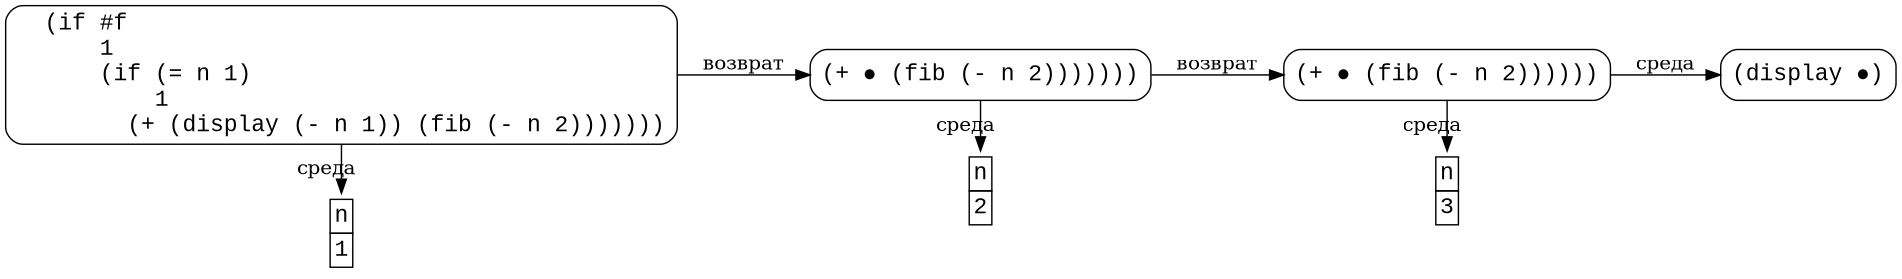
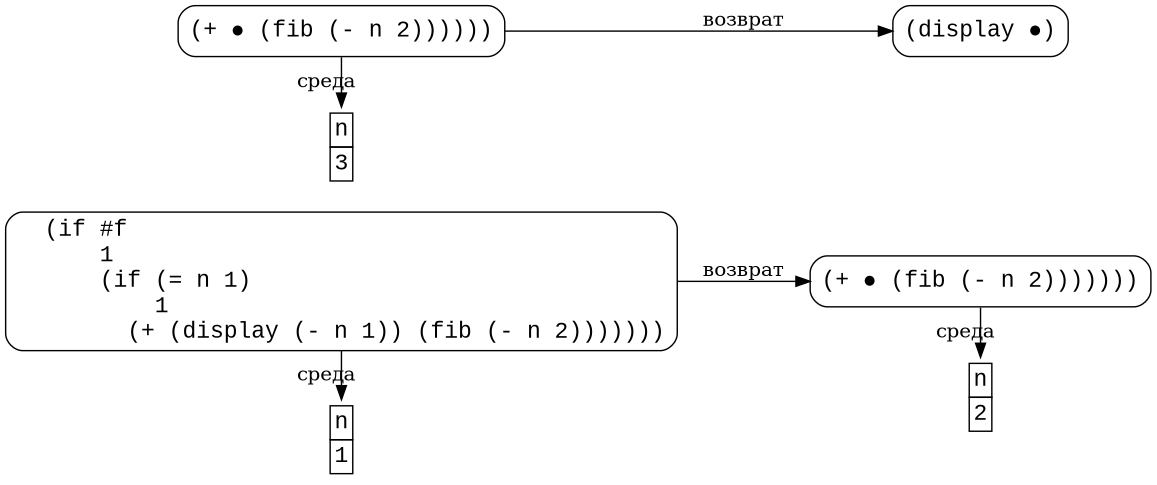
edge "(+ ● (fib (- n 2))))))" -> "(display ●)": label "среда" -> "возврат"
edge "(+ ● (fib (- n 2)))))))" -> "(+ ● (fib (- n 2))))))": removed, label "возврат"
